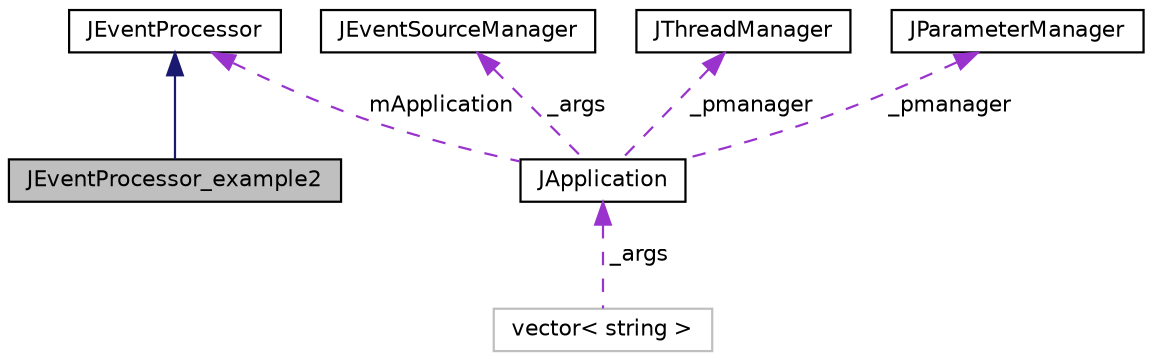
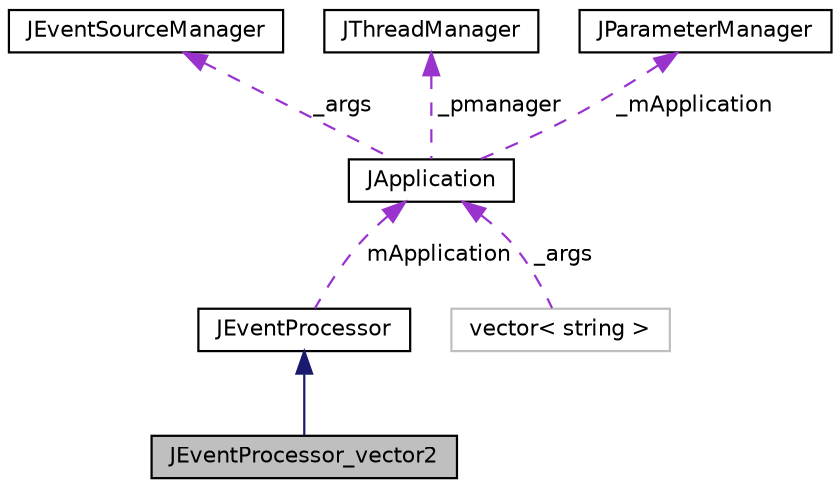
edge "JApplication" -> "JParameterManager": label " _pmanager" -> " _mApplication"
edge "JApplication" -> "JEventProcessor": reversed
node "JEventProcessor_example2": label "JEventProcessor_example2" -> "JEventProcessor_vector2"
